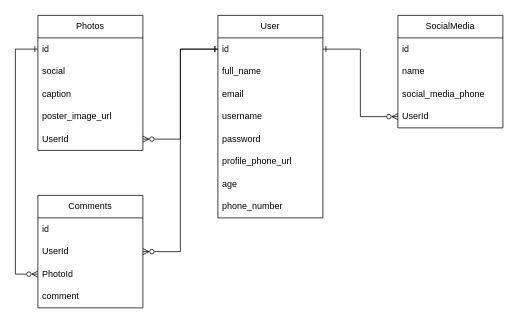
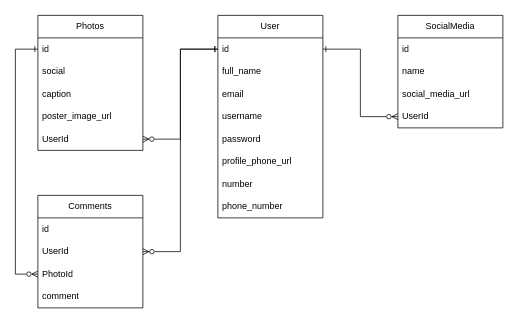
node "social_media_phone": label "social_media_phone" -> "social_media_url"
node "age": label "age" -> "number"
